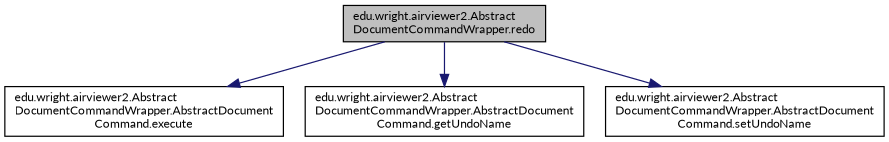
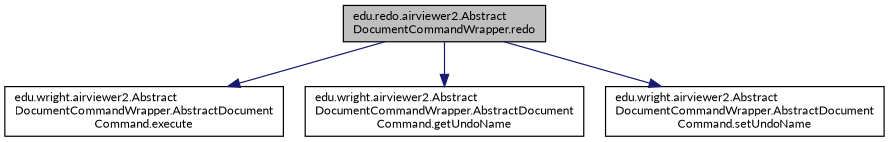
node "edu.wright.airviewer2.Abstract DocumentCommandWrapper.redo": label "edu.wright.airviewer2.Abstract DocumentCommandWrapper.redo" -> "edu.redo.airviewer2.Abstract DocumentCommandWrapper.redo"
